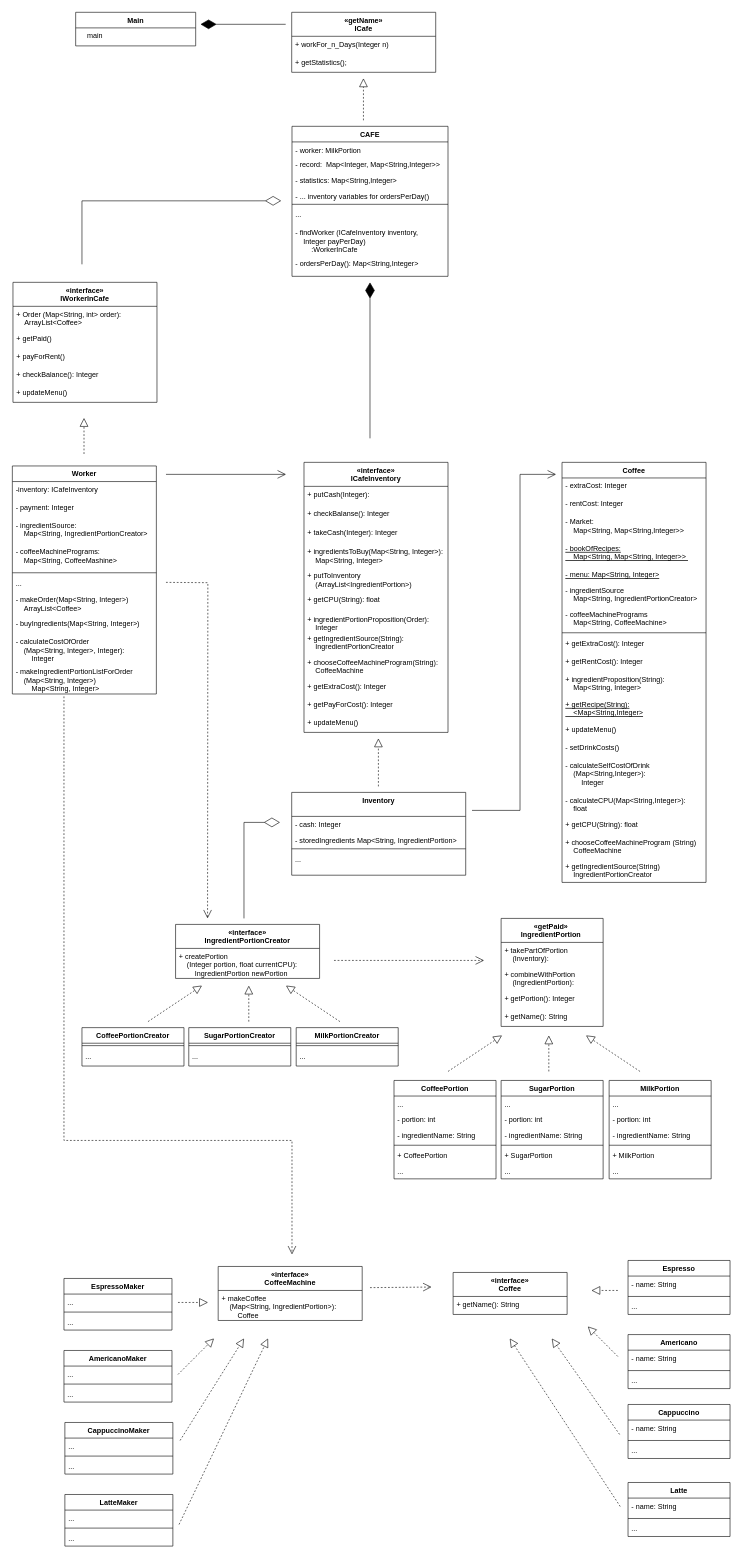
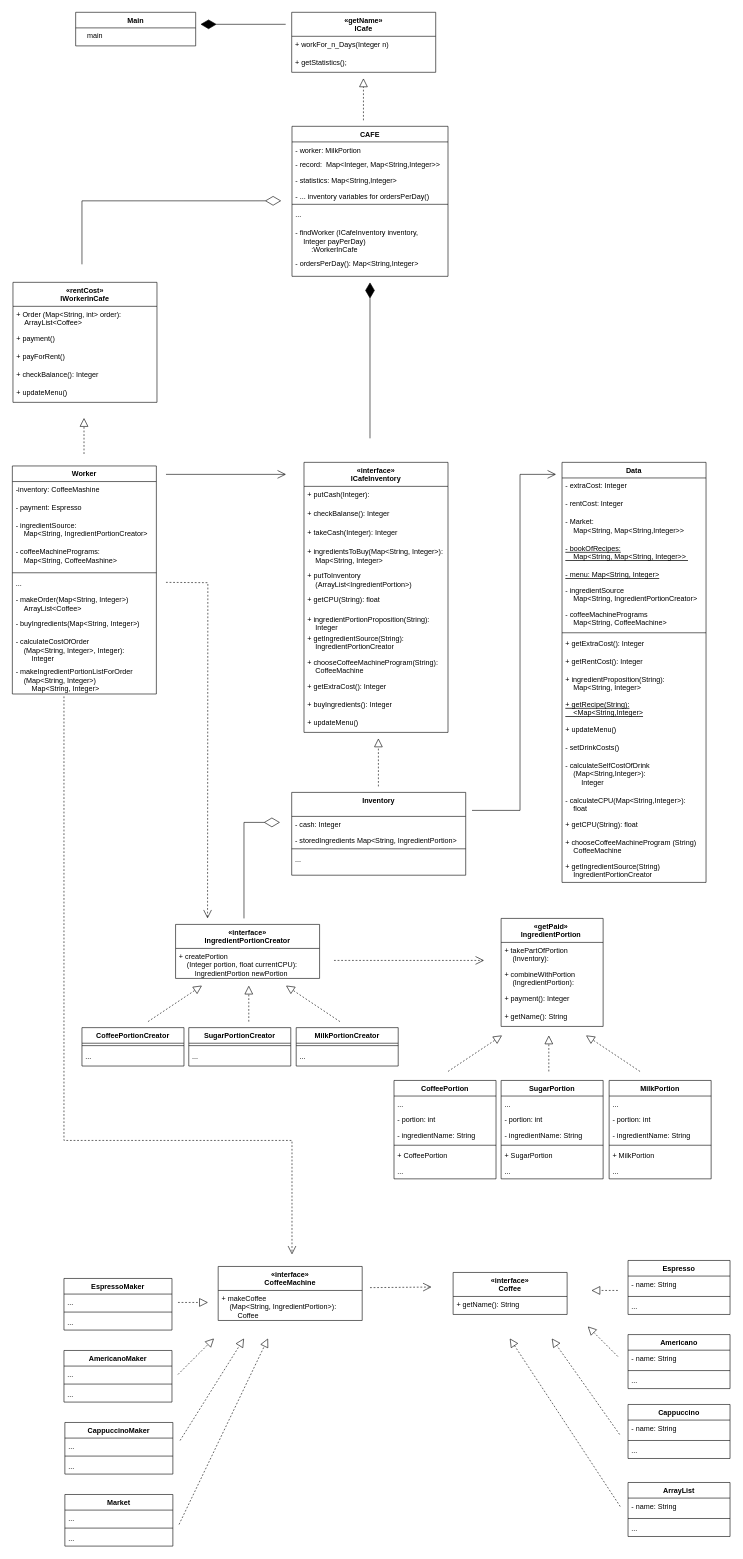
node "«interface» IWorkerInCafe": label "«interface» IWorkerInCafe" -> "«rentCost» IWorkerInCafe"
node "+ getPaid()": label "+ getPaid()" -> "+ payment()"
node "Coffee": label "Coffee" -> "Data"
node "-inventory: ICafeInventory": label "-inventory: ICafeInventory" -> "-inventory: CoffeeMashine"
node "- payment: Integer": label "- payment: Integer" -> "- payment: Espresso"
node "+ ingredientPortionProposition(Order): Integer": label "+ ingredientPortionProposition(Order): Integer" -> "+ ingredientPortionProposition(String): Integer"
node "+ getPayForCost(): Integer": label "+ getPayForCost(): Integer" -> "+ buyIngredients(): Integer"
node "+ getPortion(): Integer": label "+ getPortion(): Integer" -> "+ payment(): Integer"
node "Latte": label "Latte" -> "ArrayList"
node "LatteMaker": label "LatteMaker" -> "Market"
